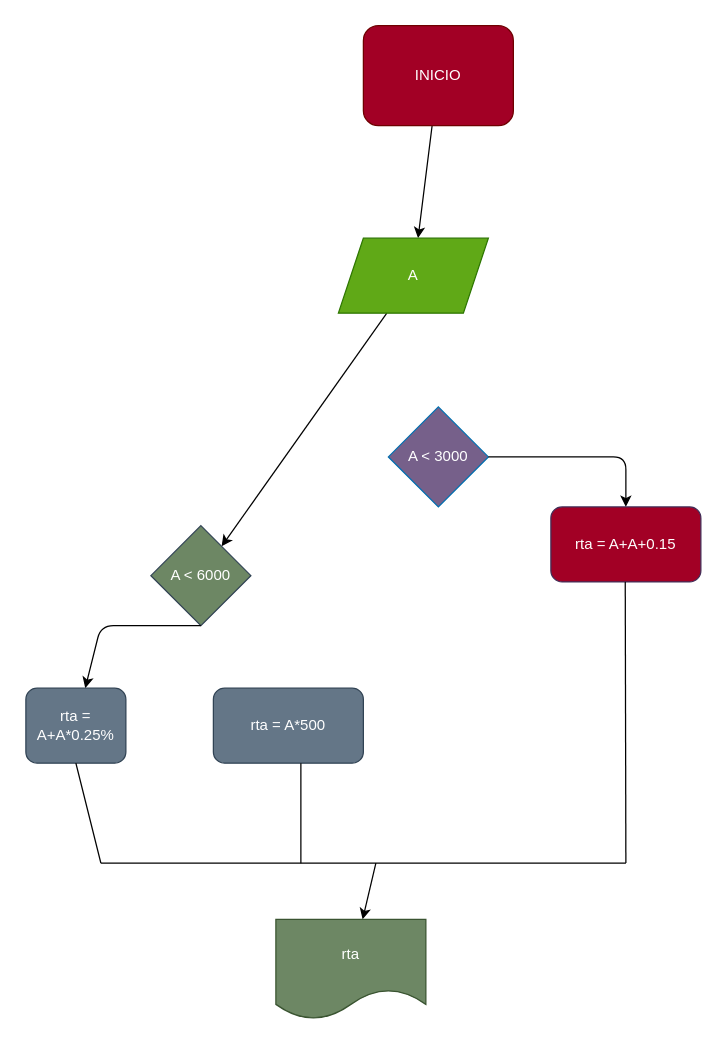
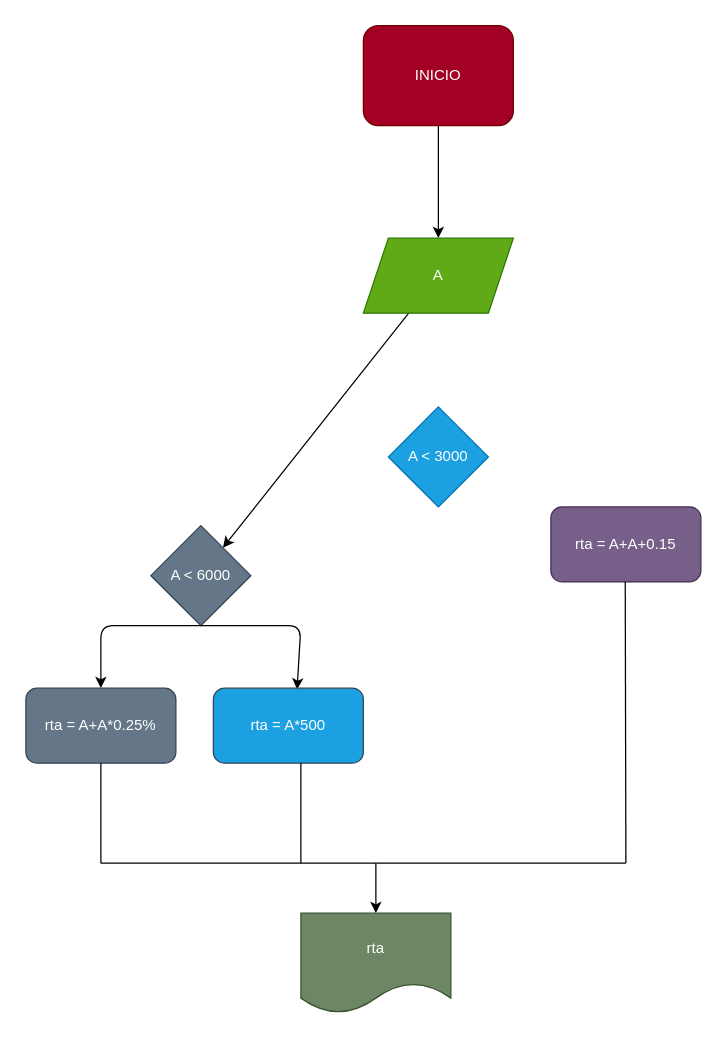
node "A": moved (413, 276) -> (438, 276)
node "A < 3000": fillcolor #76608a -> #1ba1e2
edge "A < 3000" -> "rta = A+A+0.15": removed
node "rta = A+A+0.15": fillcolor #a20025 -> #76608a
node "A < 6000": fillcolor #6d8764 -> #647687
edge "A < 6000" -> "rta = A*500": added
node "rta = A+A*0.25%": size 100x75 -> 150x75
node "rta = A*500": fillcolor #647687 -> #1ba1e2
node "rta": moved (351, 969) -> (376, 963)
